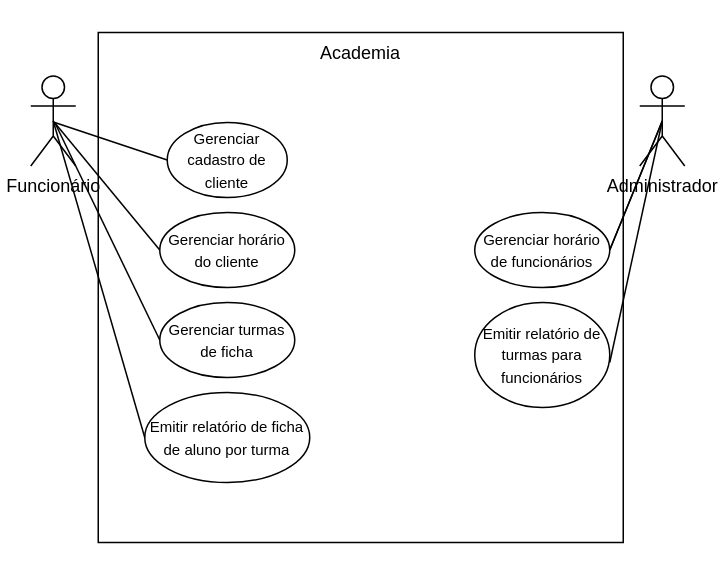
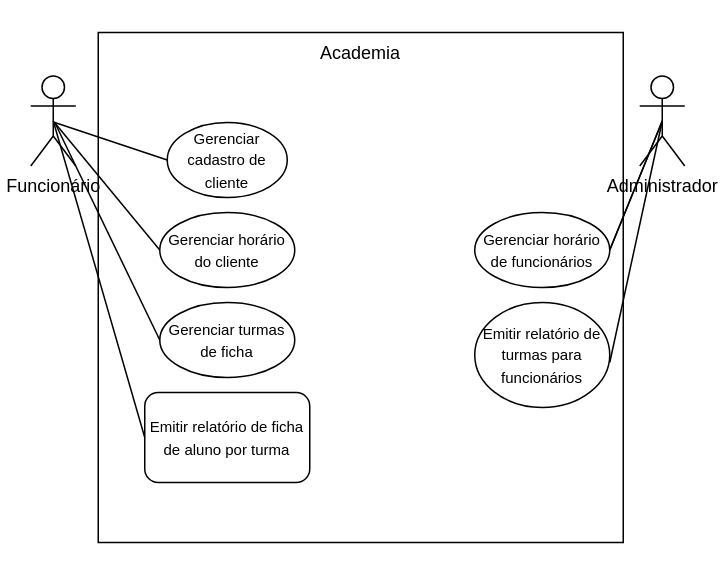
node "Emitir relatório de ficha de aluno por turma": shape ellipse -> rounded rectangle
